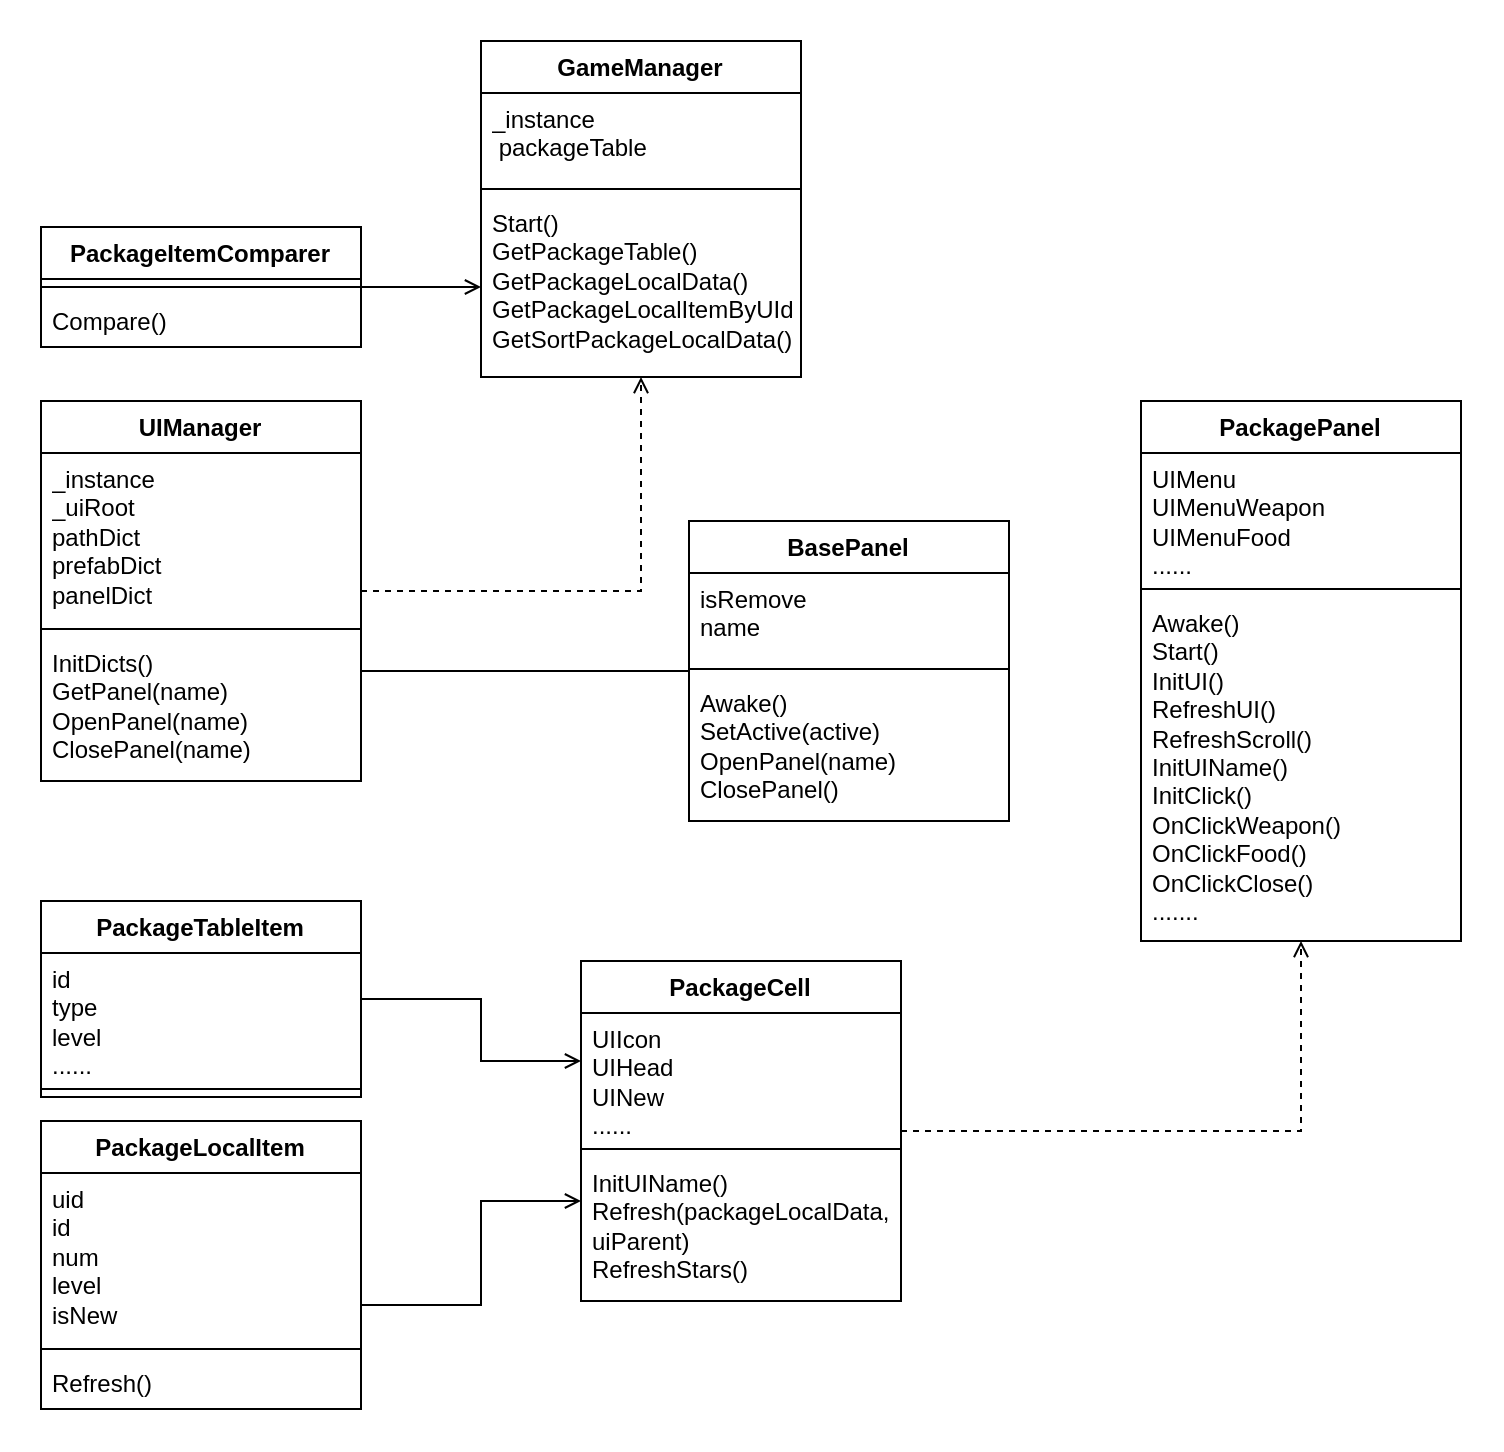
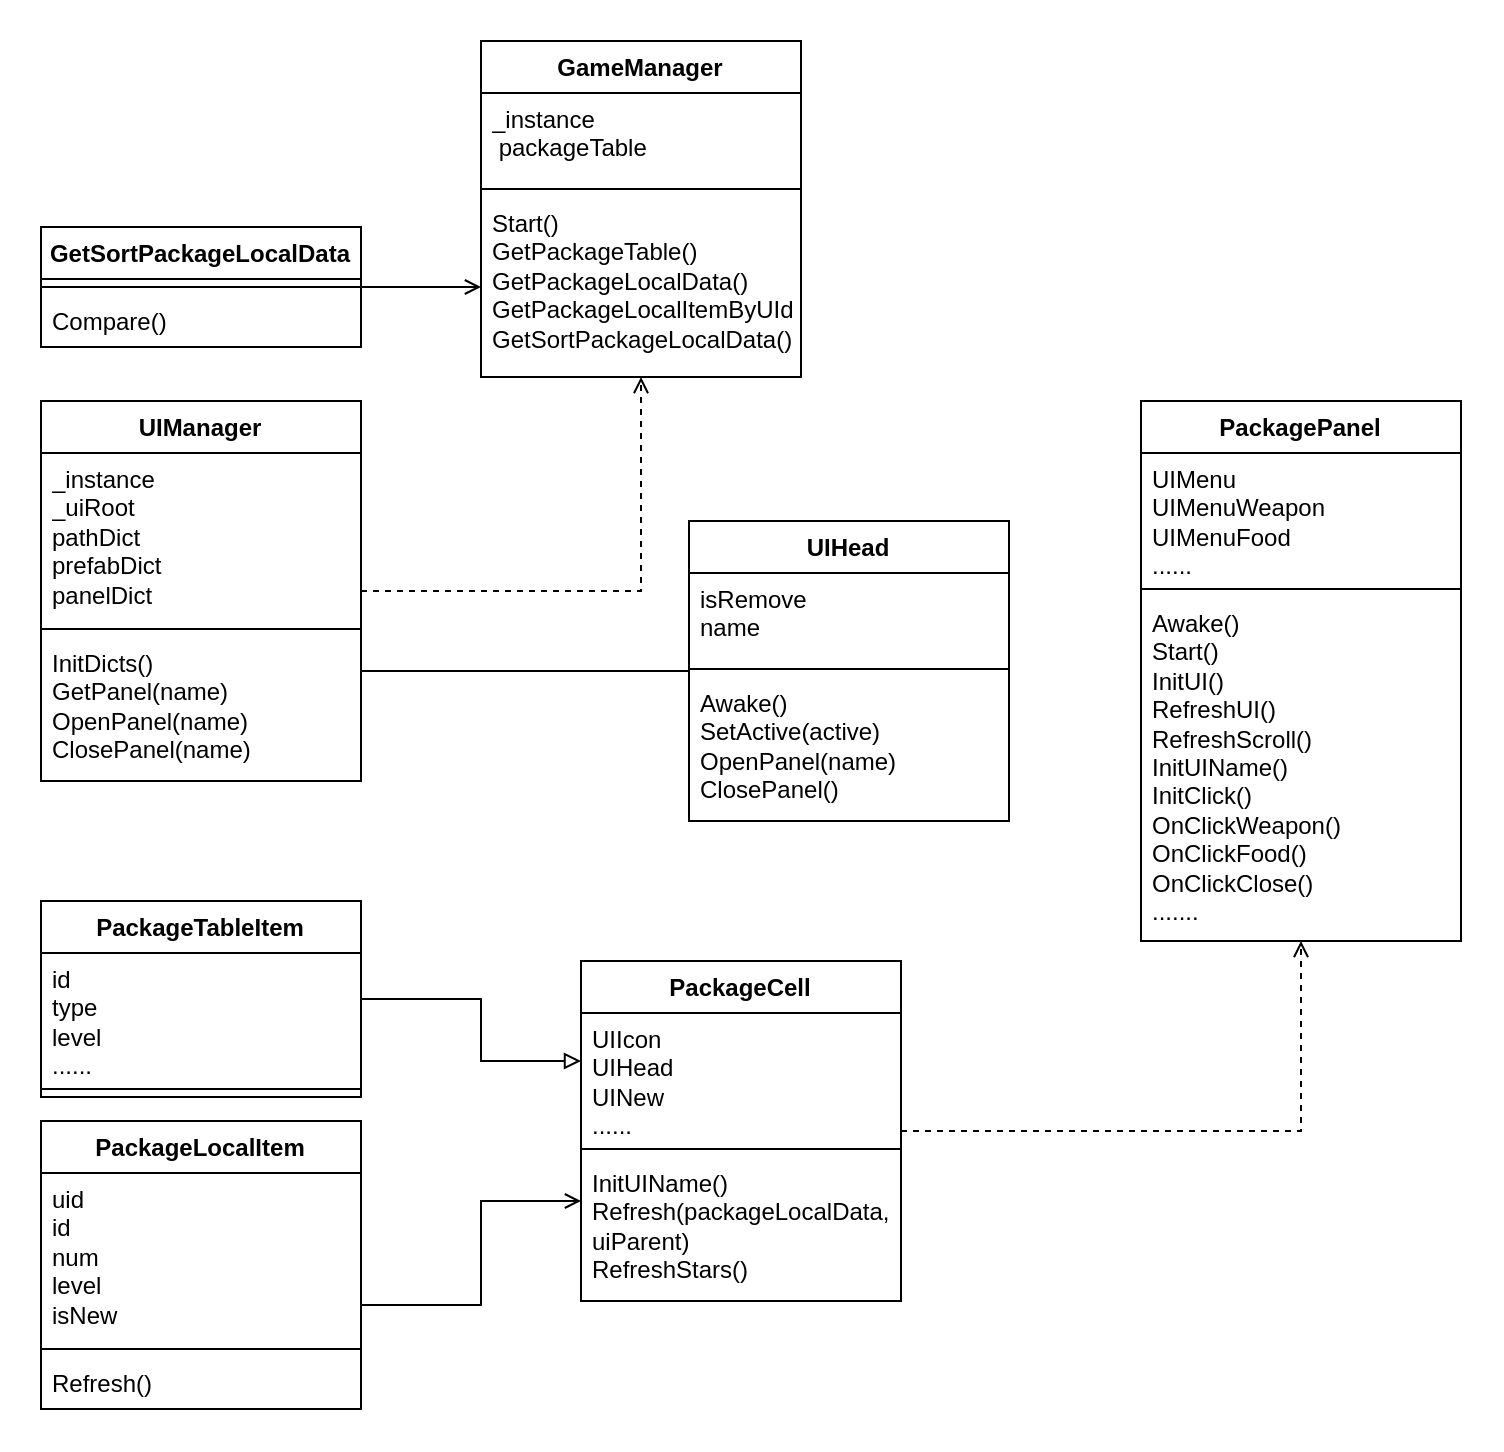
node "PackageItemComparer": label "PackageItemComparer" -> "GetSortPackageLocalData"
node "BasePanel": label "BasePanel" -> "UIHead"
edge "PackageTableItem" -> "PackageCell": arrowhead open -> block
